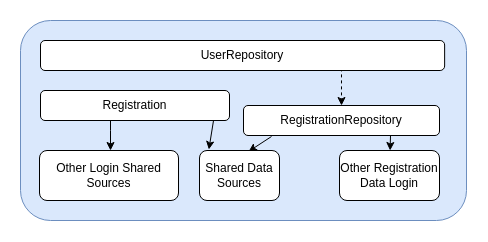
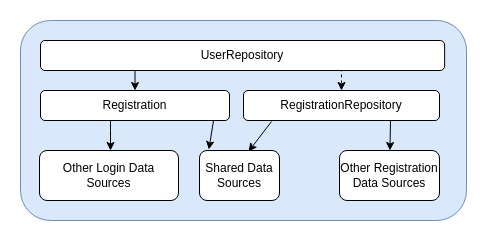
edge "UserRepository" -> "Registration": added
node "RegistrationRepository": moved (342, 121) -> (342, 106)
node "Other Login Shared Sources": label "Other Login Shared Sources" -> "Other Login Data Sources"
node "Other Registration Data Login": label "Other Registration Data Login" -> "Other Registration Data Sources"
